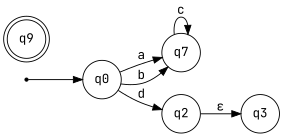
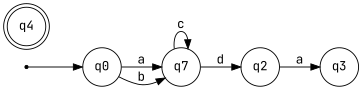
node "q9": label "q9" -> "q4"
edge "q0" -> "q2": now "q7" -> "q2"
edge "q2" -> "q3": label "ε" -> "a"
